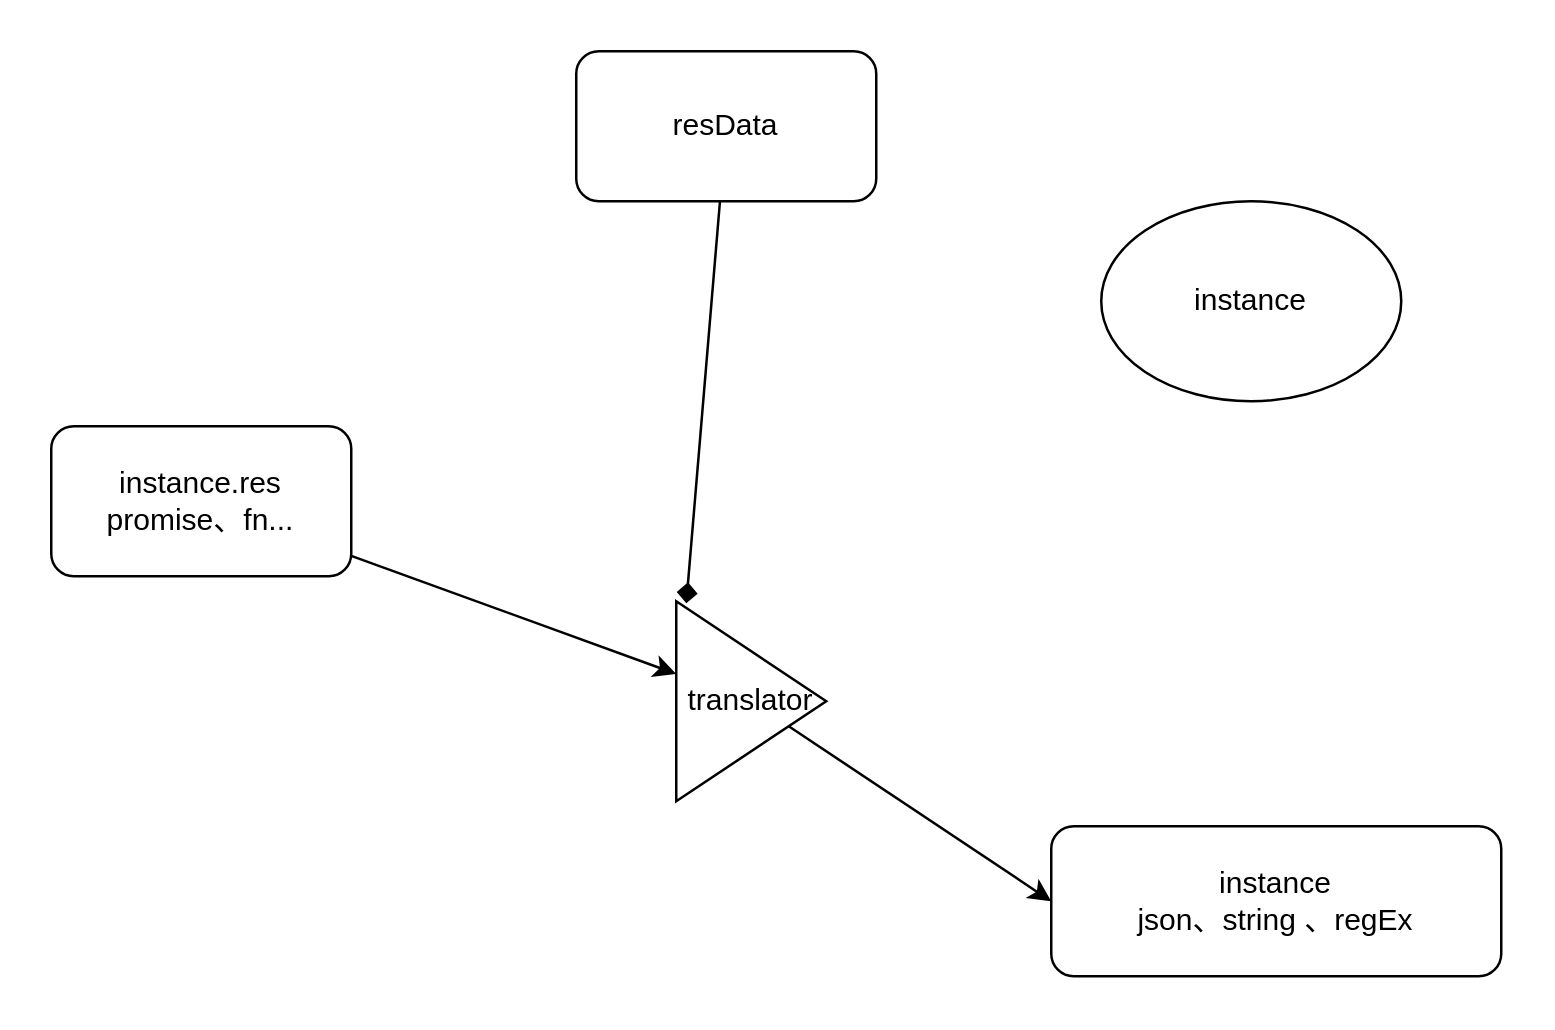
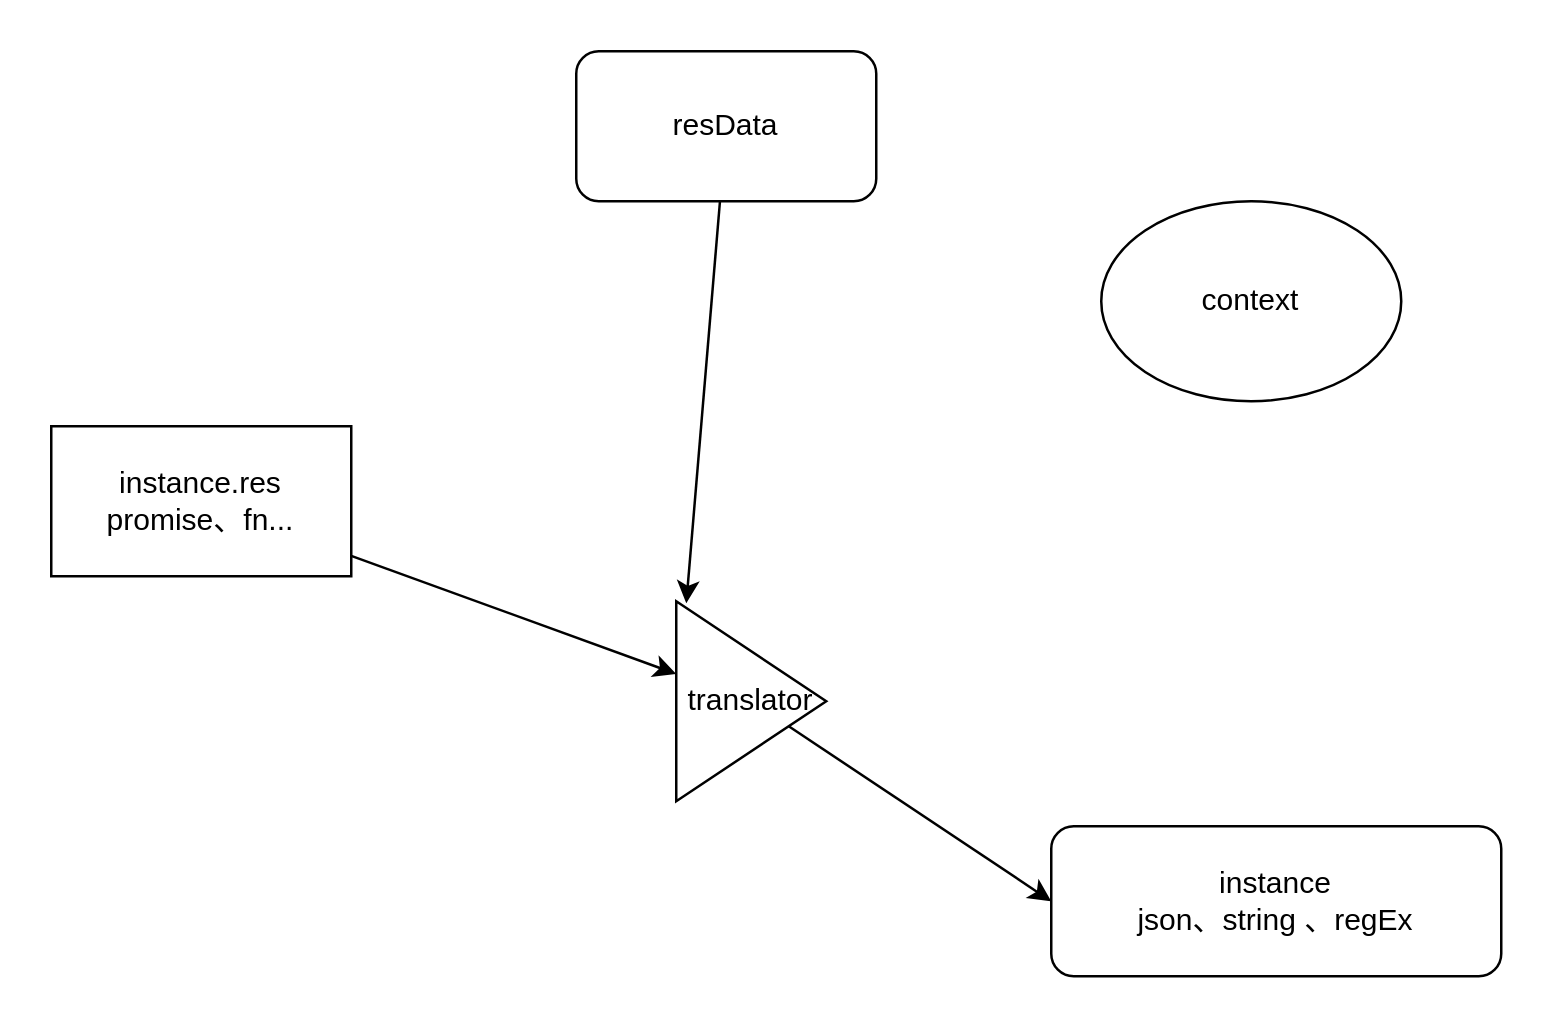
node "instance": label "instance" -> "context"
node "instance.res promise、fn...": shape rounded rectangle -> rectangle
edge "resData" -> "translator": arrowhead diamond -> classic
